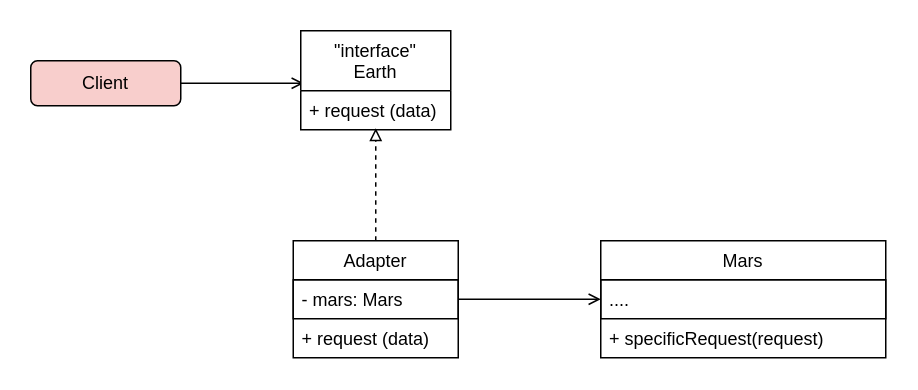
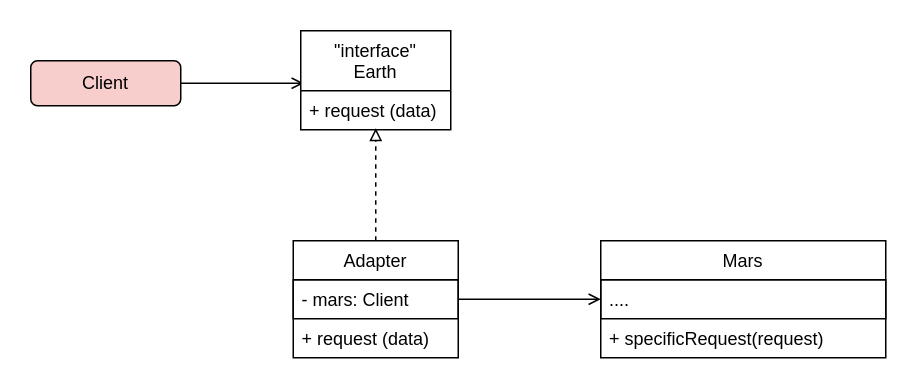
node "- mars: Mars": label "- mars: Mars" -> "- mars: Client"
